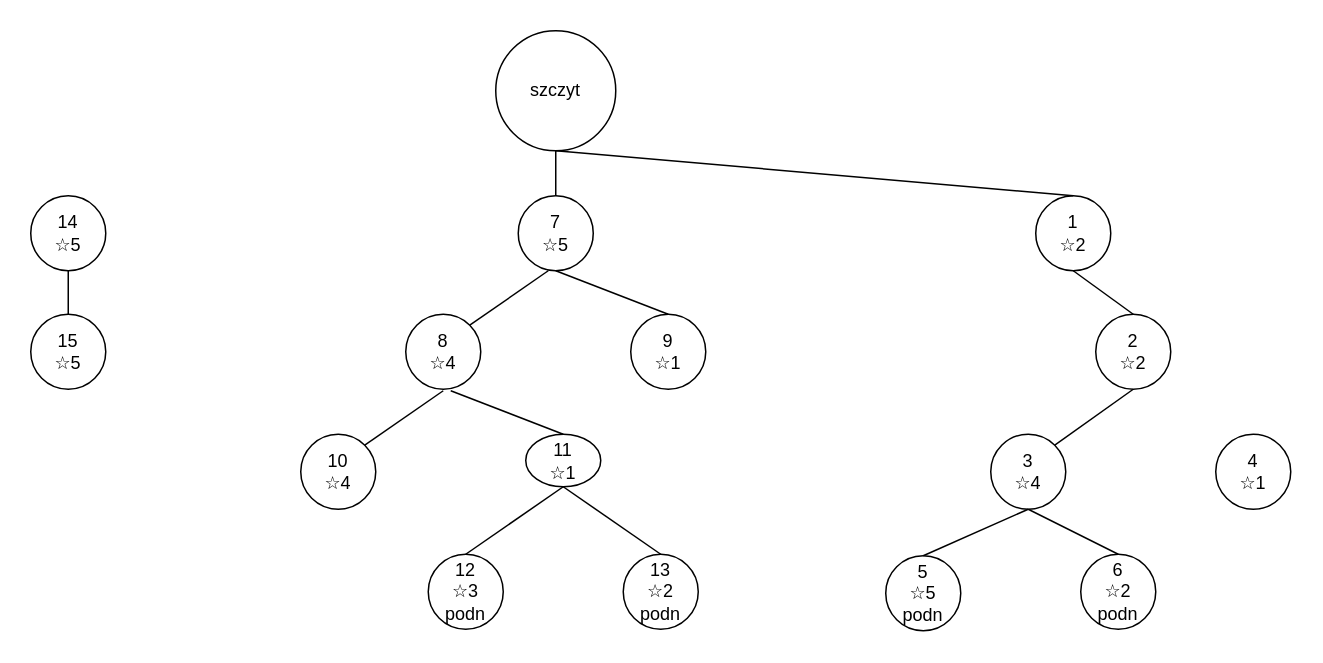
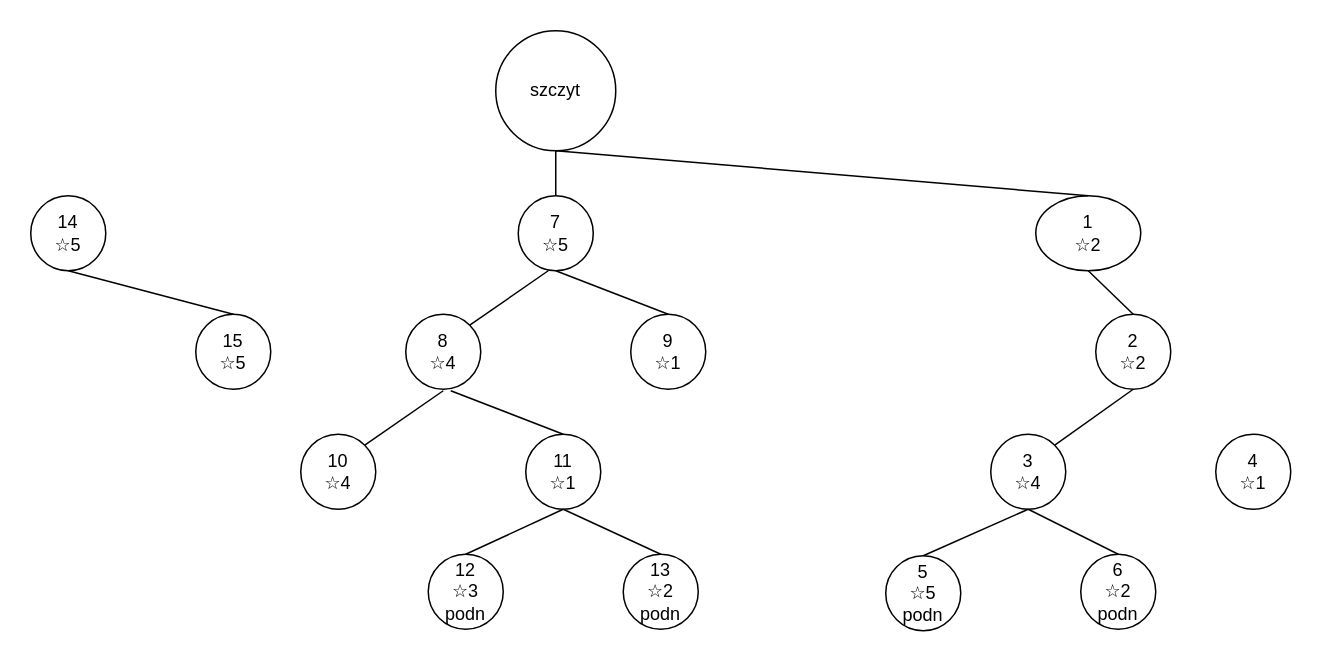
node "1 ☆2": size 75x75 -> 105x75
node "15 ☆5": moved (68, 352) -> (233, 352)
node "11 ☆1": size 75x53 -> 75x75
